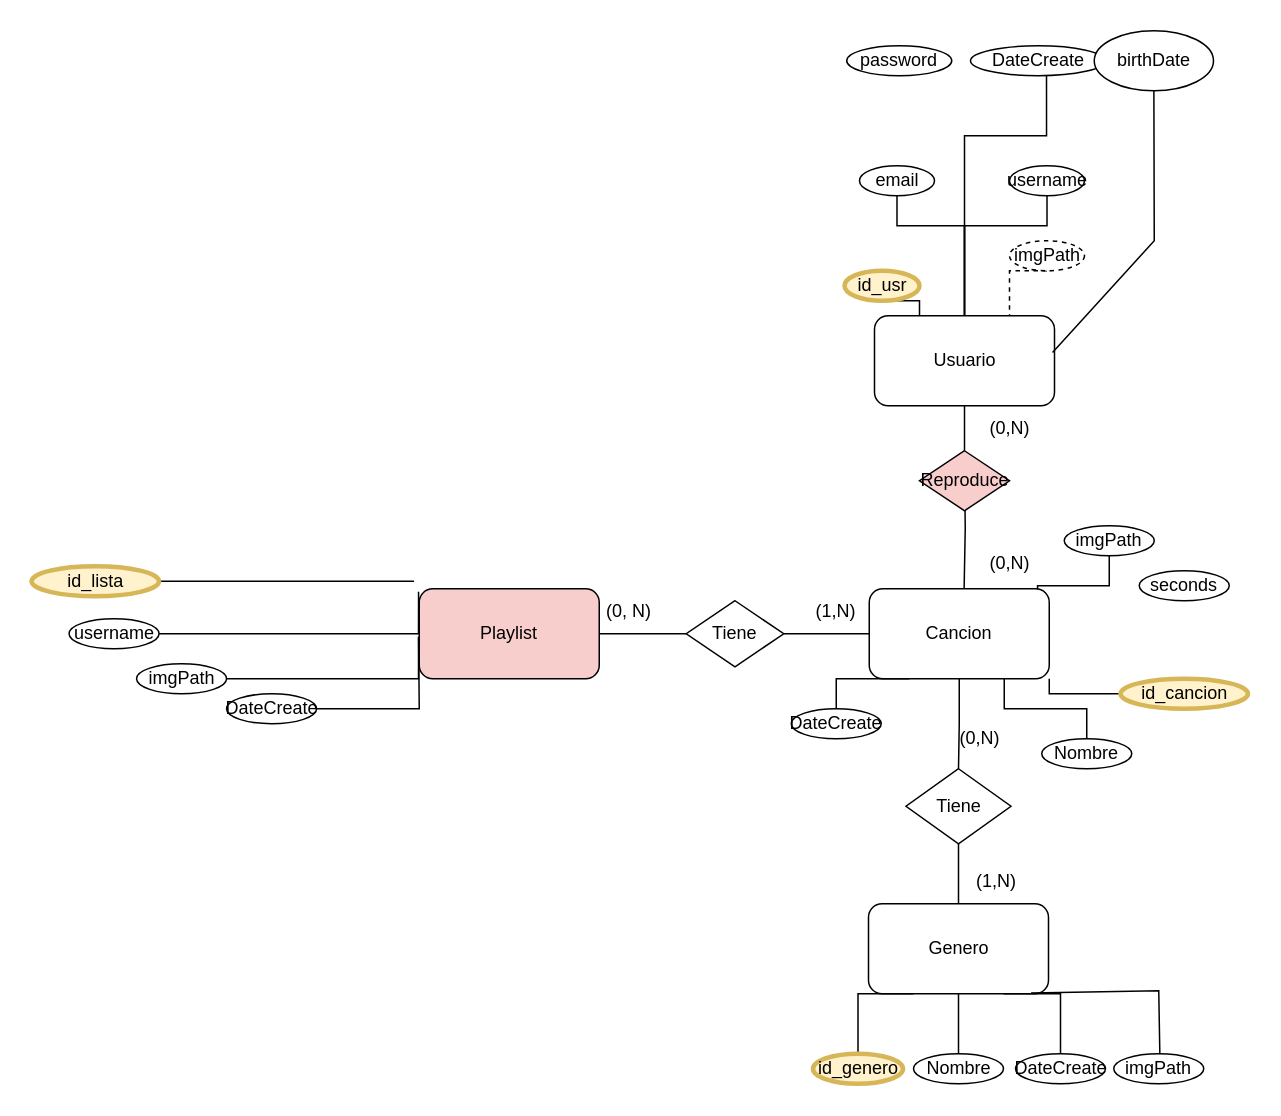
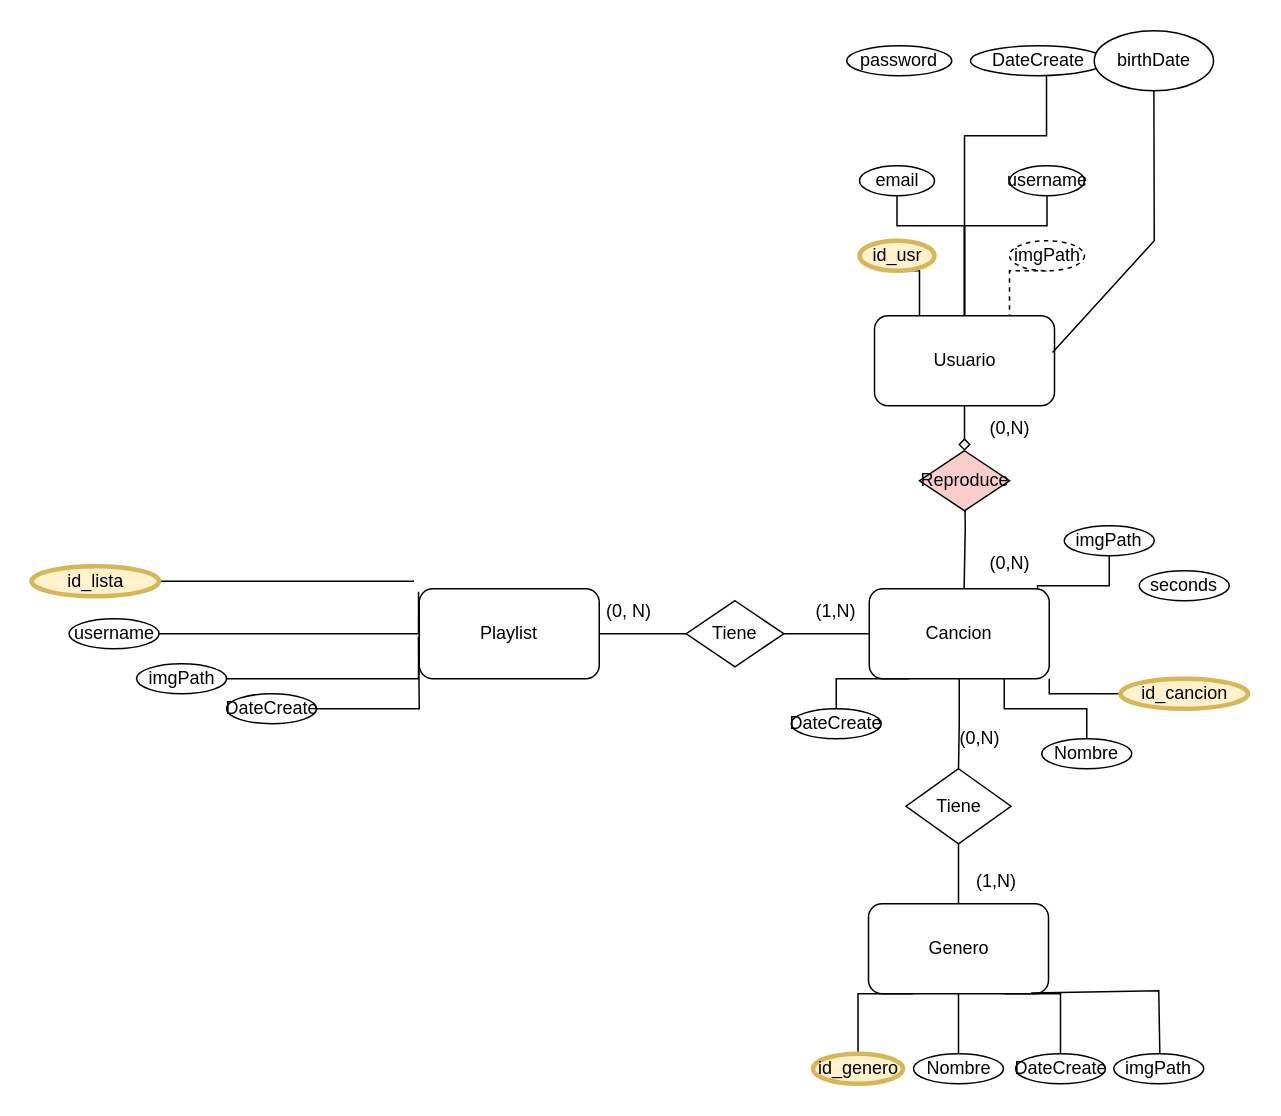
node "id_usr": moved (882, 286) -> (897, 256)
edge "Usuario" -- "Reproduce": arrowhead none -> diamond
node "Playlist": fillcolor #f8cecc -> #ffffff
